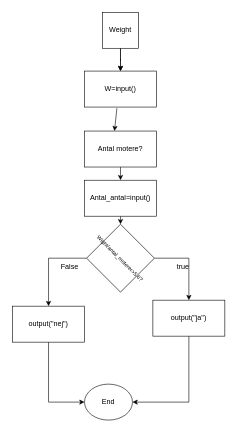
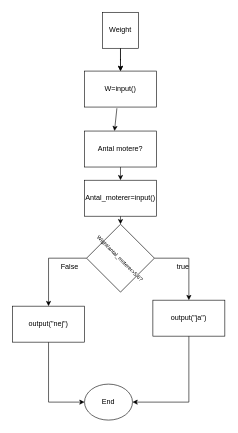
node "Antal_antal=input()": label "Antal_antal=input()" -> "Antal_moterer=input()"
